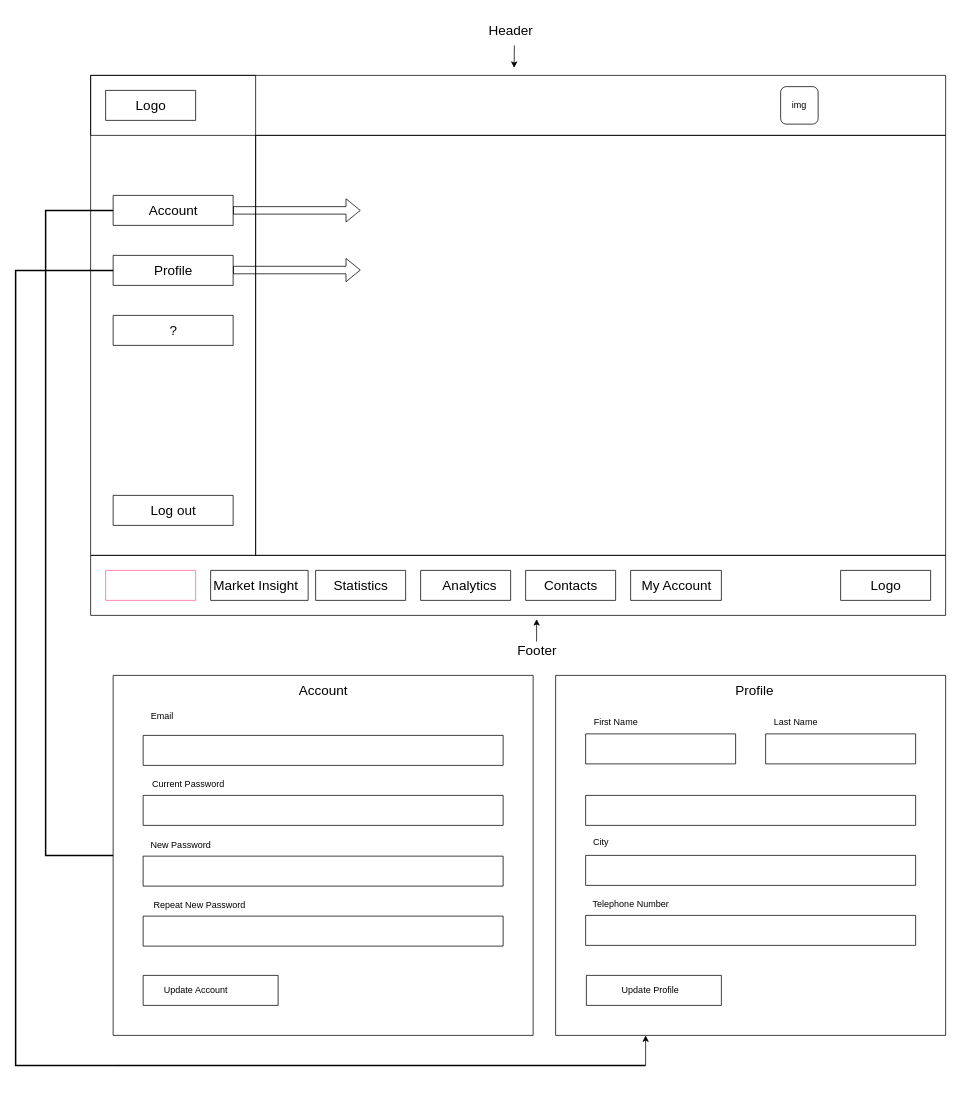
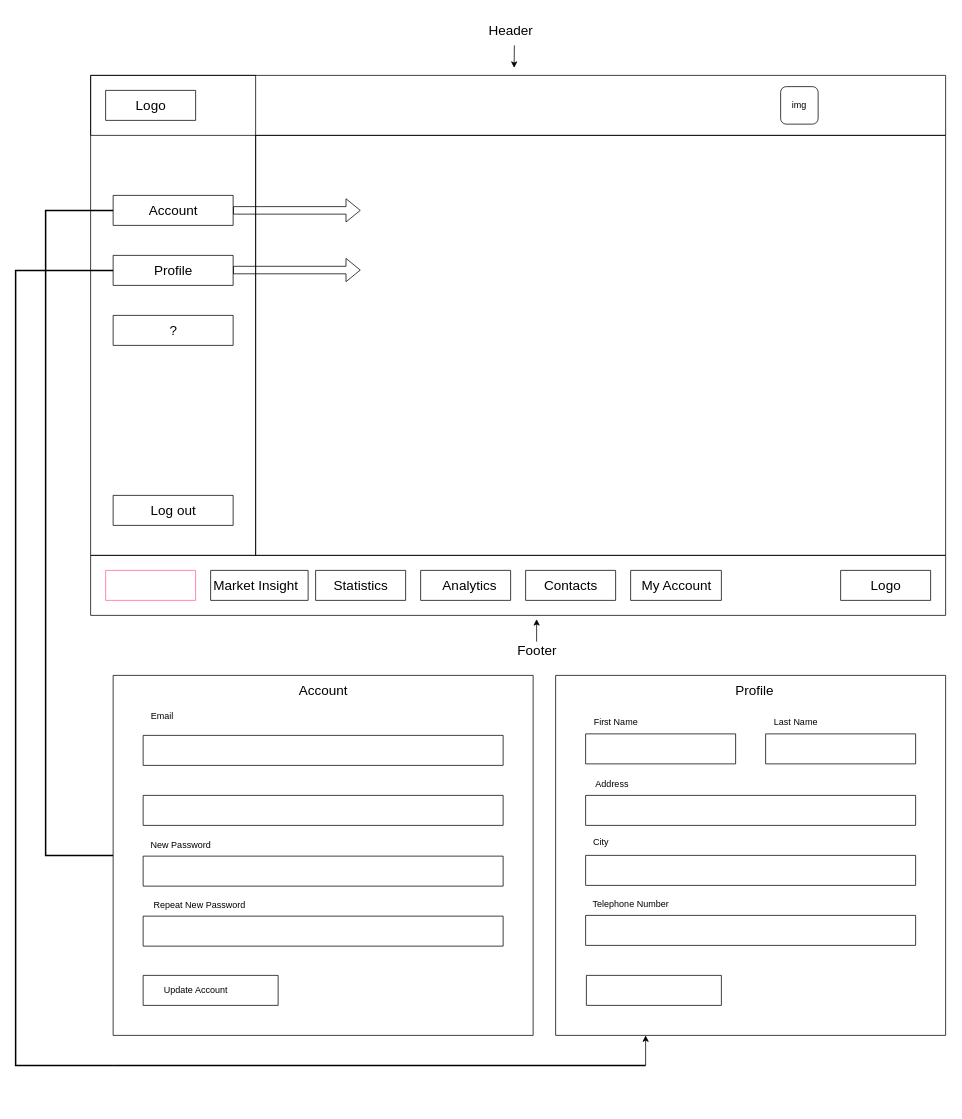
node "Current Password": removed
node "Address": added
node "Update Profile": removed
